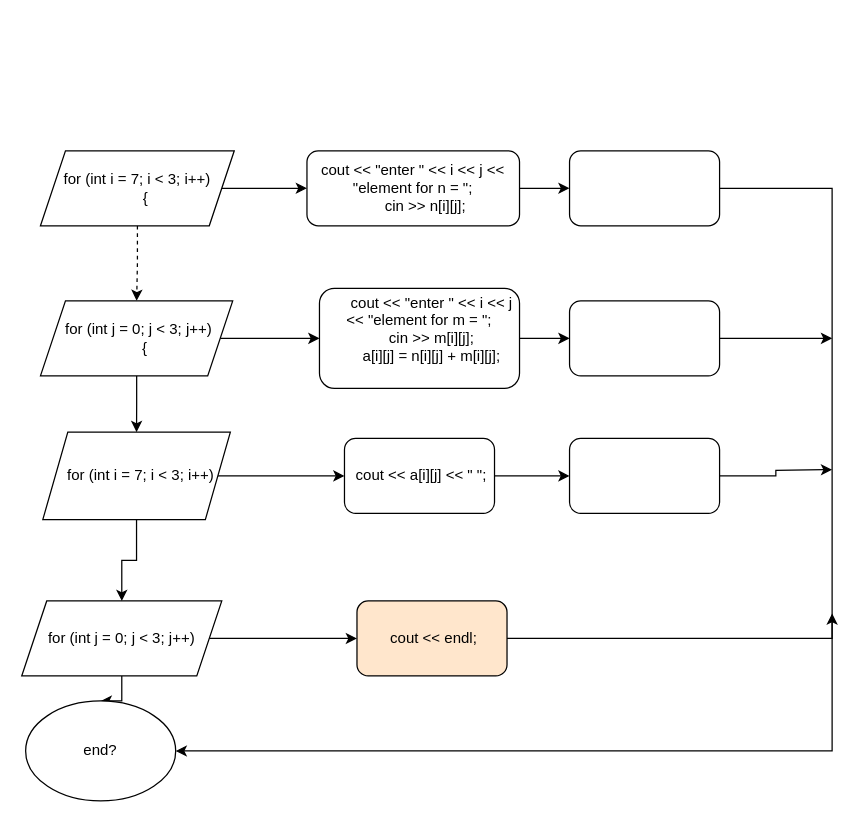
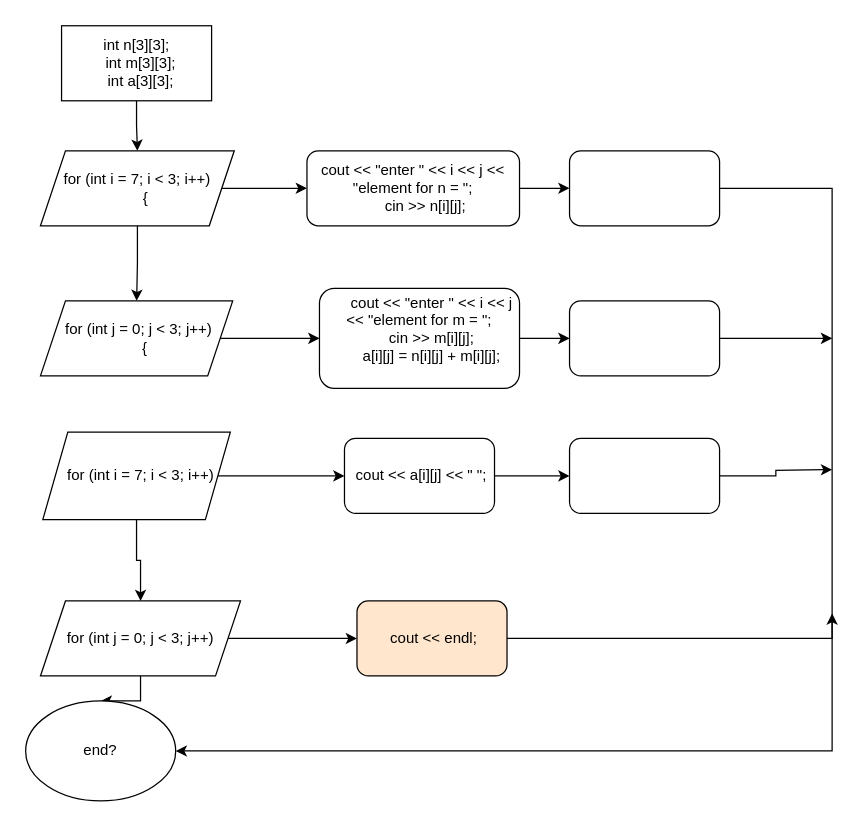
node "int n[3][3]; int m[3][3]; int a[3][3];": added
edge "int n[3][3]; int m[3][3]; int a[3][3];" -> "for (int i = 7; i < 3; i++) {": added
edge "for (int i = 7; i < 3; i++) {" -> "for (int j = 0; j < 3; j++) {": style dashed -> solid
edge "for (int j = 0; j < 3; j++) {" -> "for (int i = 7; i < 3; i++)": removed
node "for (int j = 0; j < 3; j++)": moved (122, 638) -> (140, 638)
